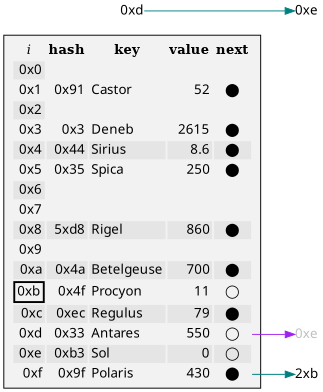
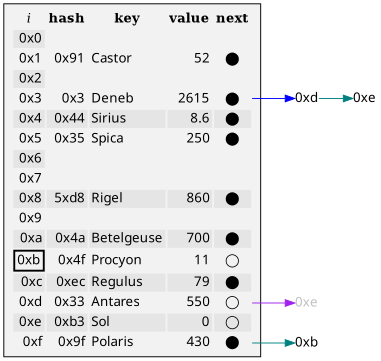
edge "i" -> "0xd": added
node "2xb": label "2xb" -> "0xb"
